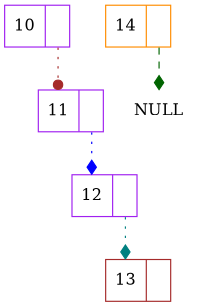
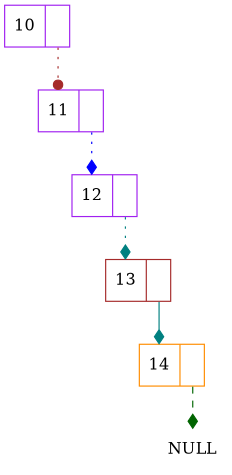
edge "13" -> "14": added
